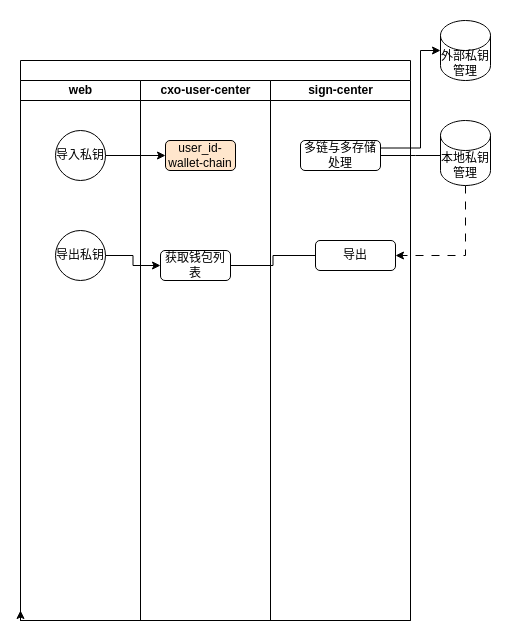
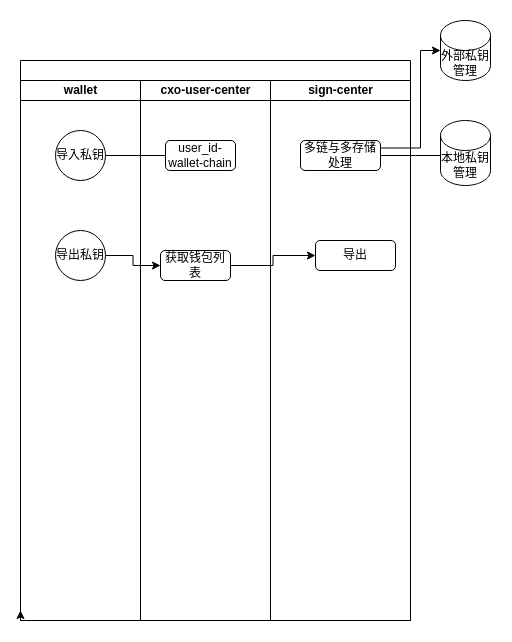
node "web": label "web" -> "wallet"
edge "导入私钥" -> "user_id-wallet-chain": arrowhead classic -> none
node "user_id-wallet-chain": fillcolor #ffe6cc -> #ffffff
edge "本地私钥管理" -> "导出": removed
edge "导出" -- "获取钱包列表": arrowhead none -> classic
